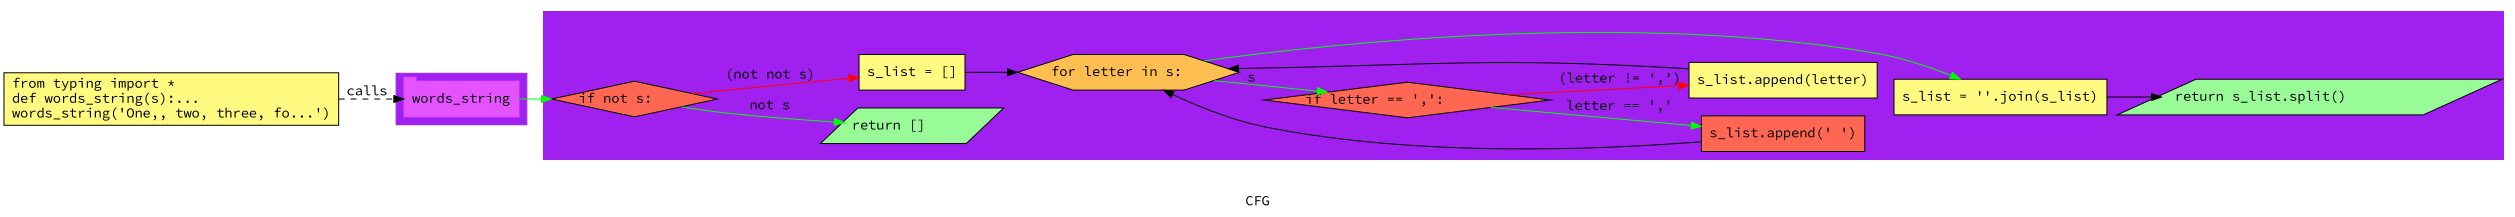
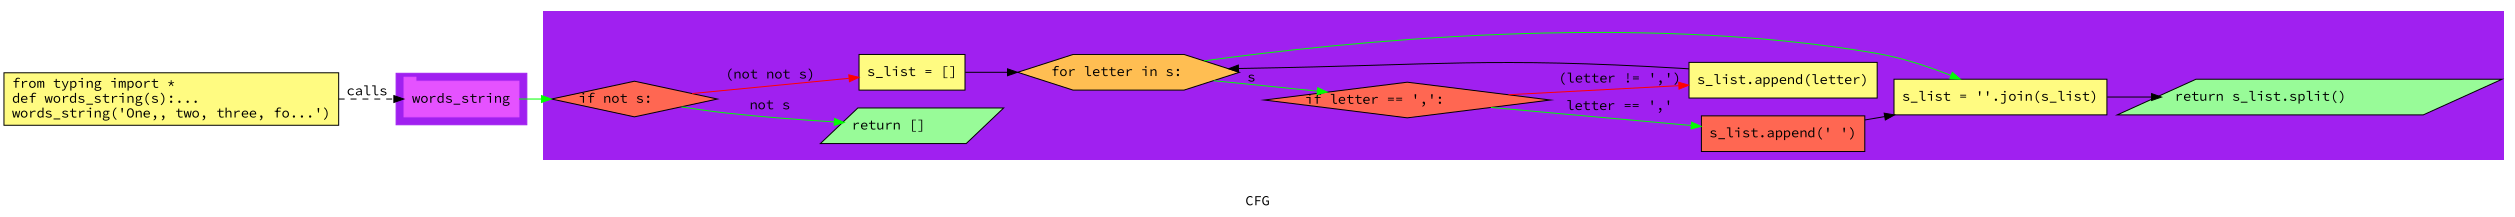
edge "s_list.append(' ')" -> "for letter in s:": now "s_list.append(' ')" -> "s_list = ''.join(s_list)"
